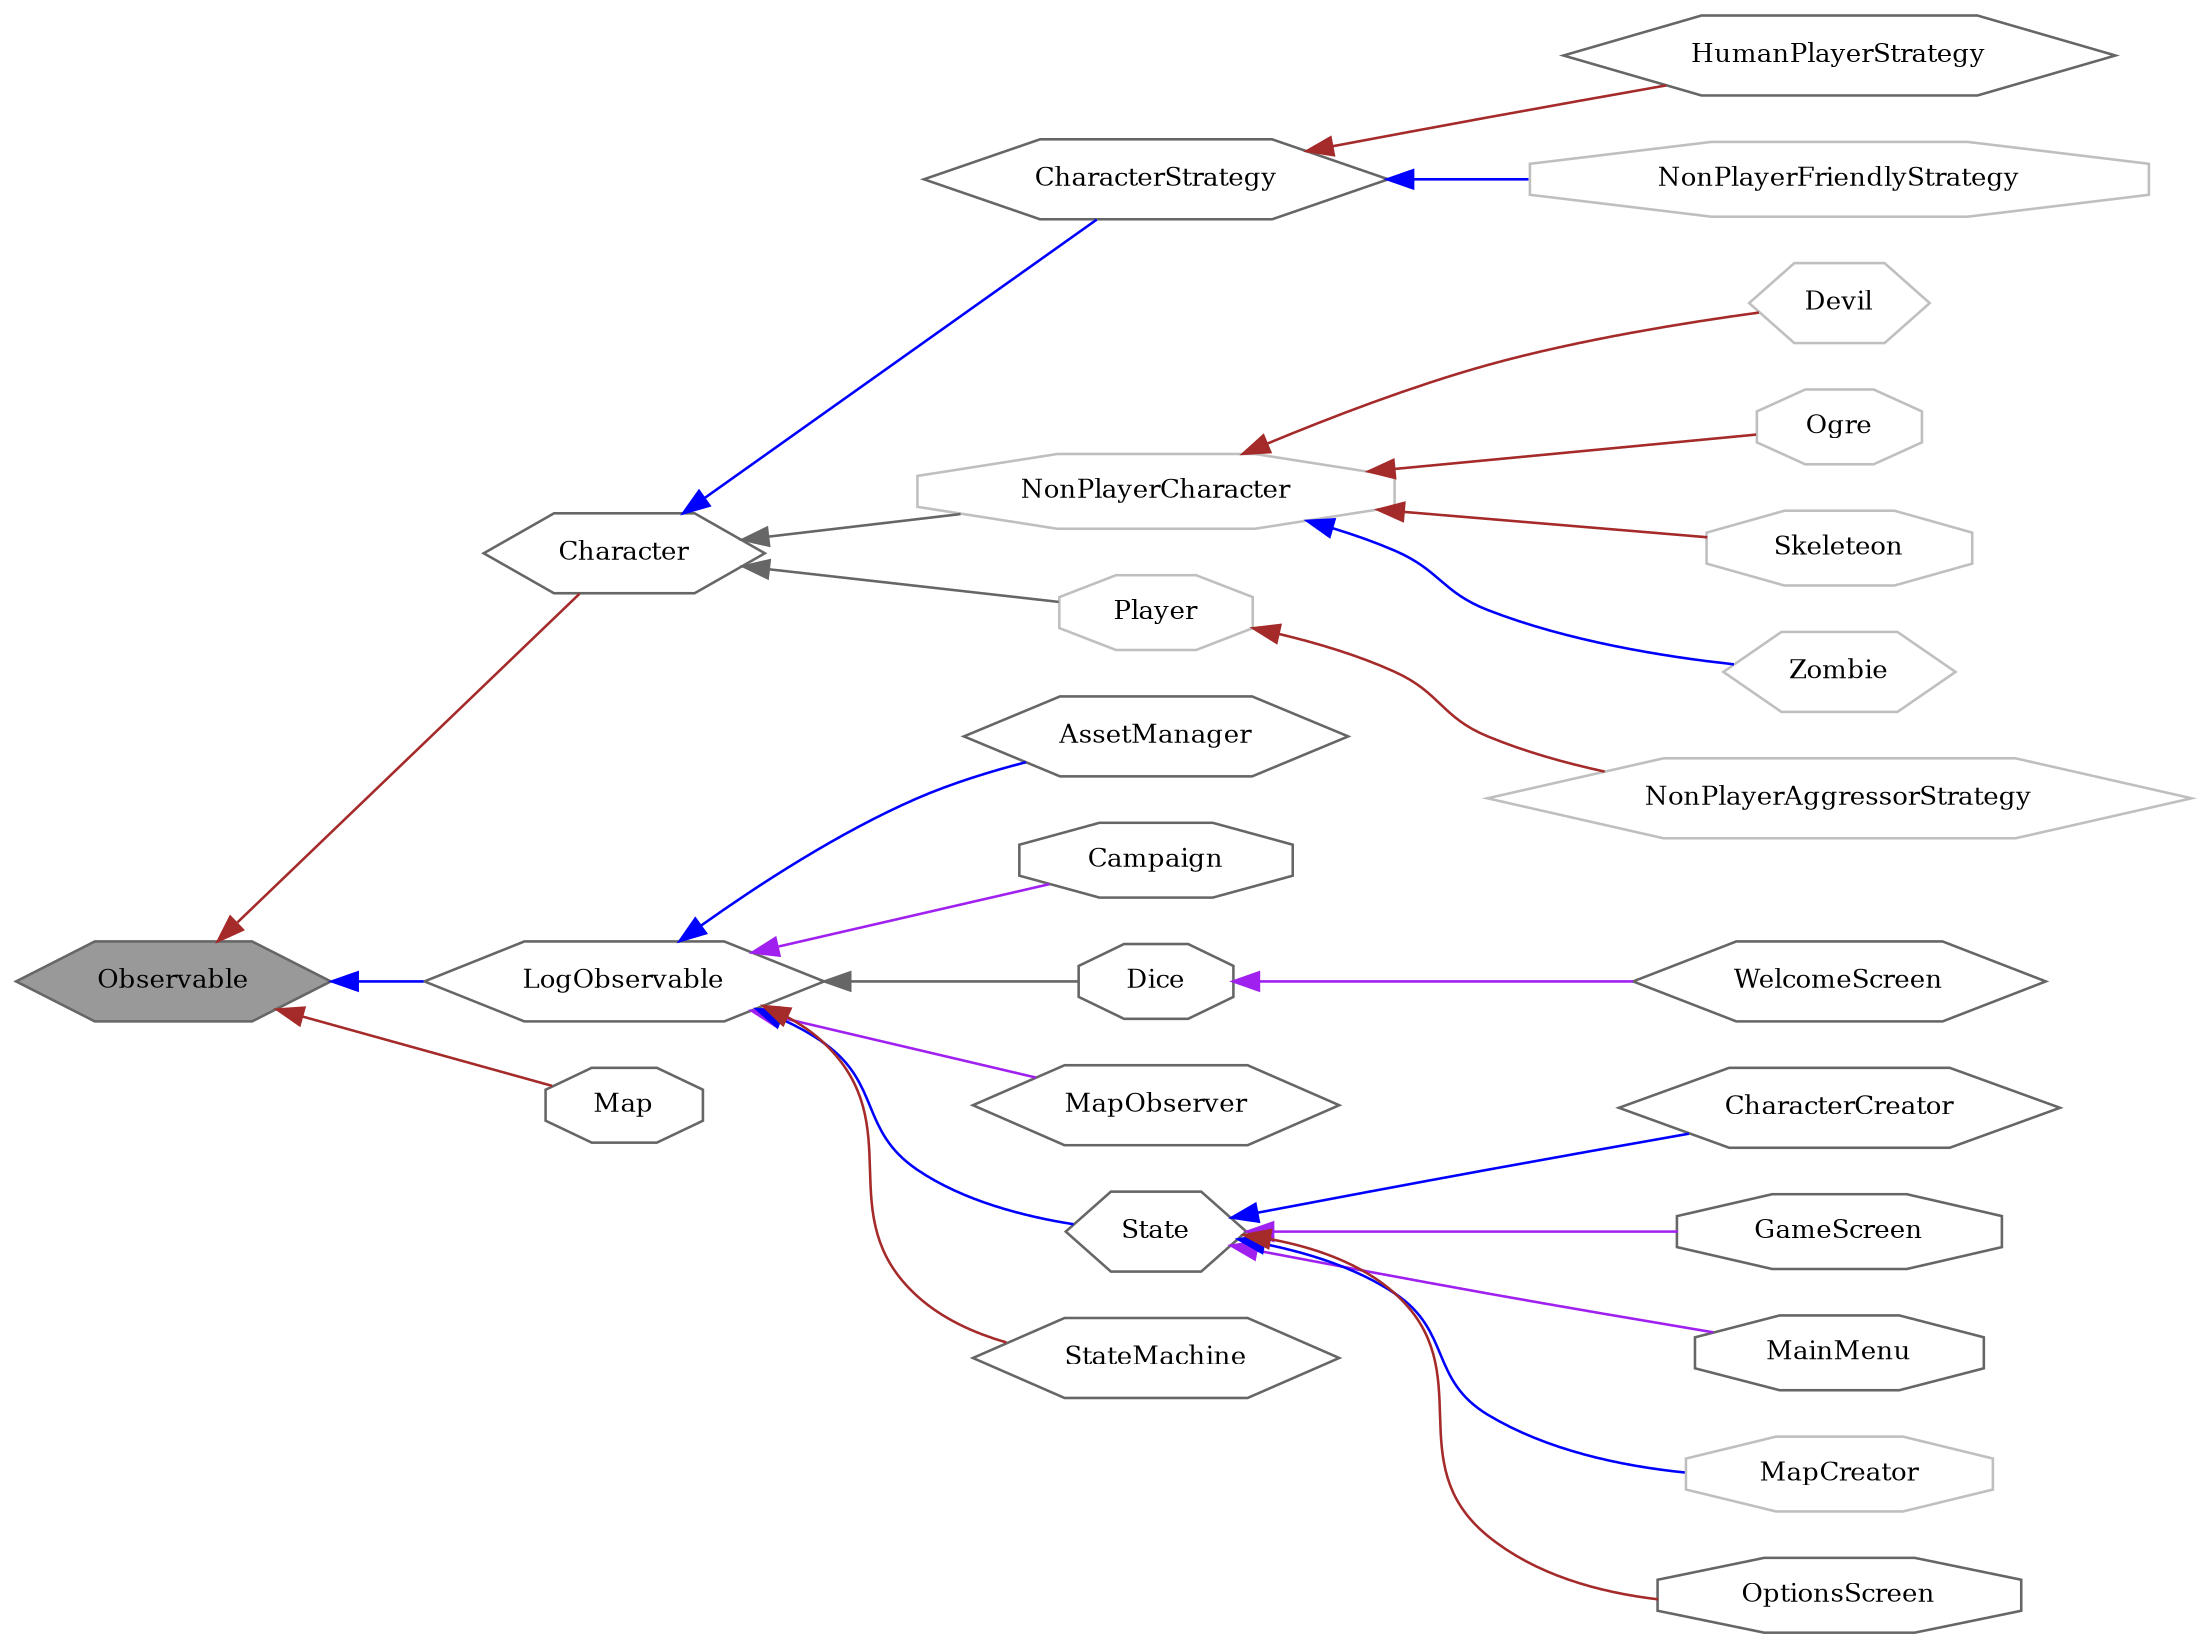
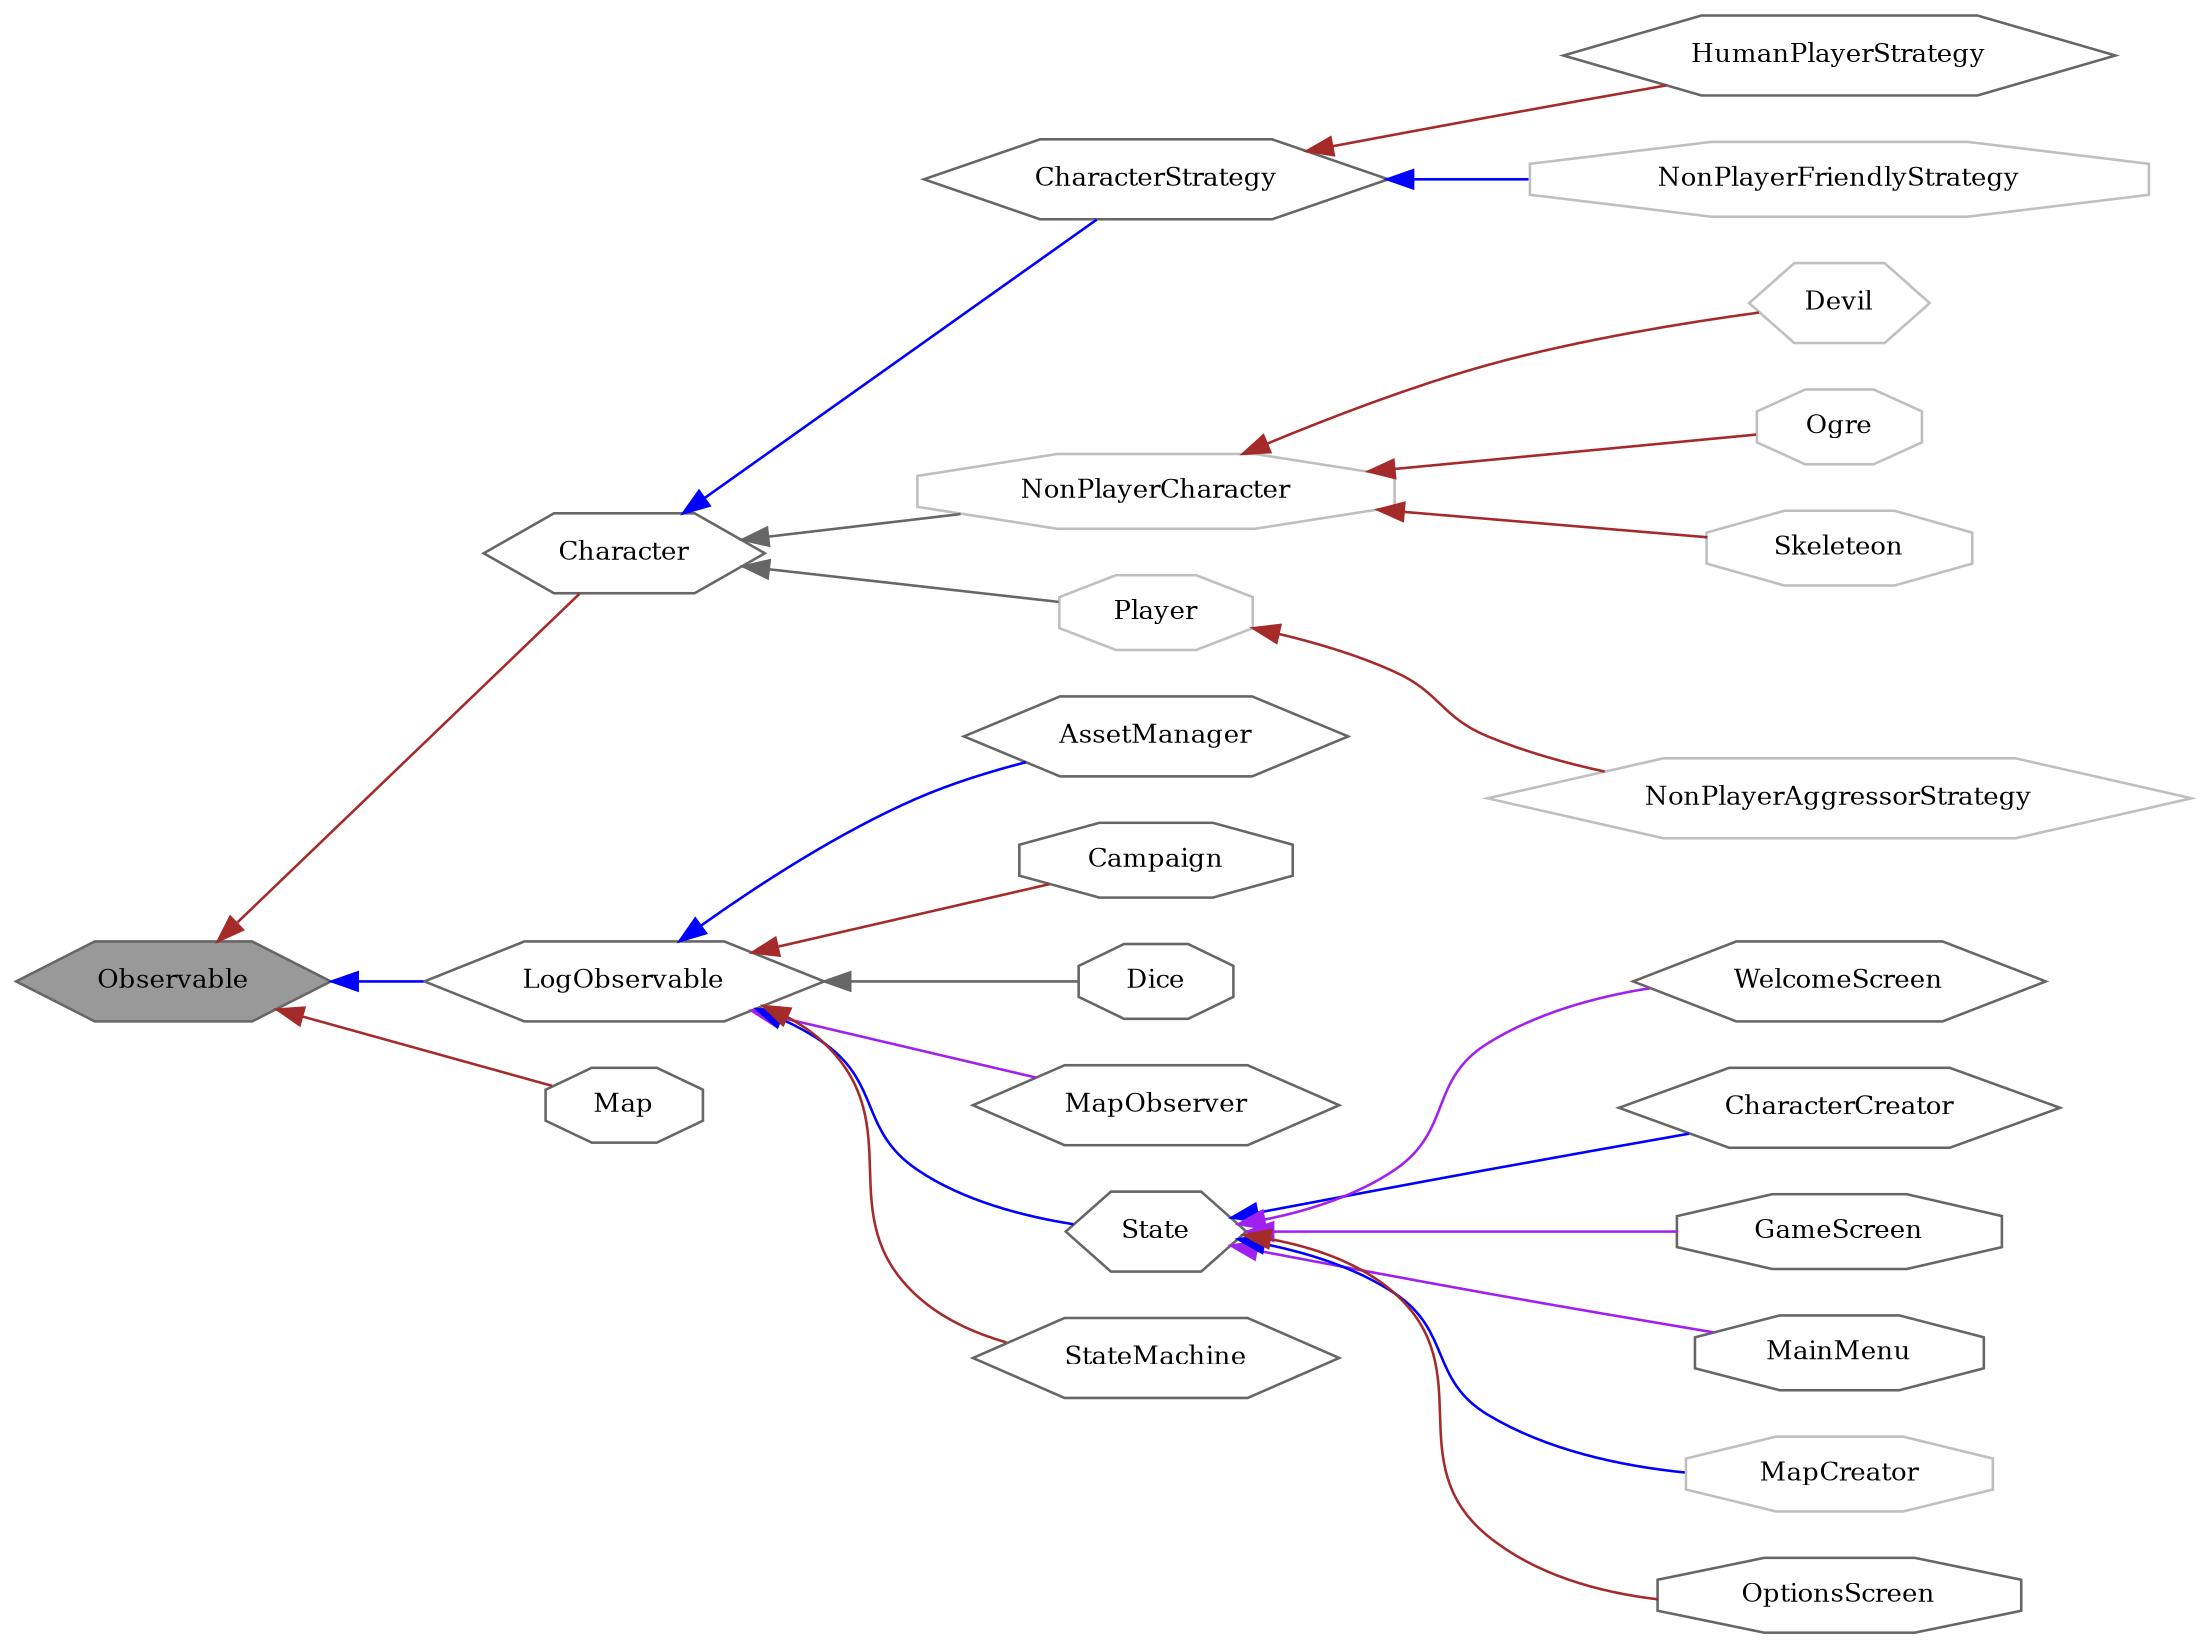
node "Zombie": removed
edge "Campaign" -> "LogObservable": color purple -> brown
edge "WelcomeScreen" -> "Dice": now "WelcomeScreen" -> "State"
